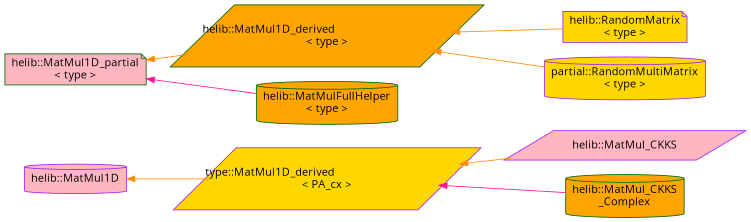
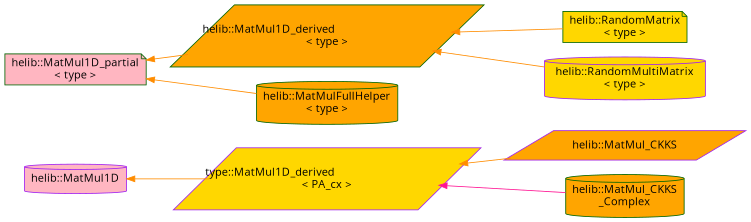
node "helib::RandomMatrix < type >": color purple -> darkgreen
node "partial::RandomMultiMatrix < type >": label "partial::RandomMultiMatrix < type >" -> "helib::RandomMultiMatrix < type >"
edge "helib::MatMulFullHelper < type >" -> "helib::MatMul1D_partial < type >": color deeppink -> darkorange
node "helib::MatMul_CKKS": fillcolor lightpink -> orange
